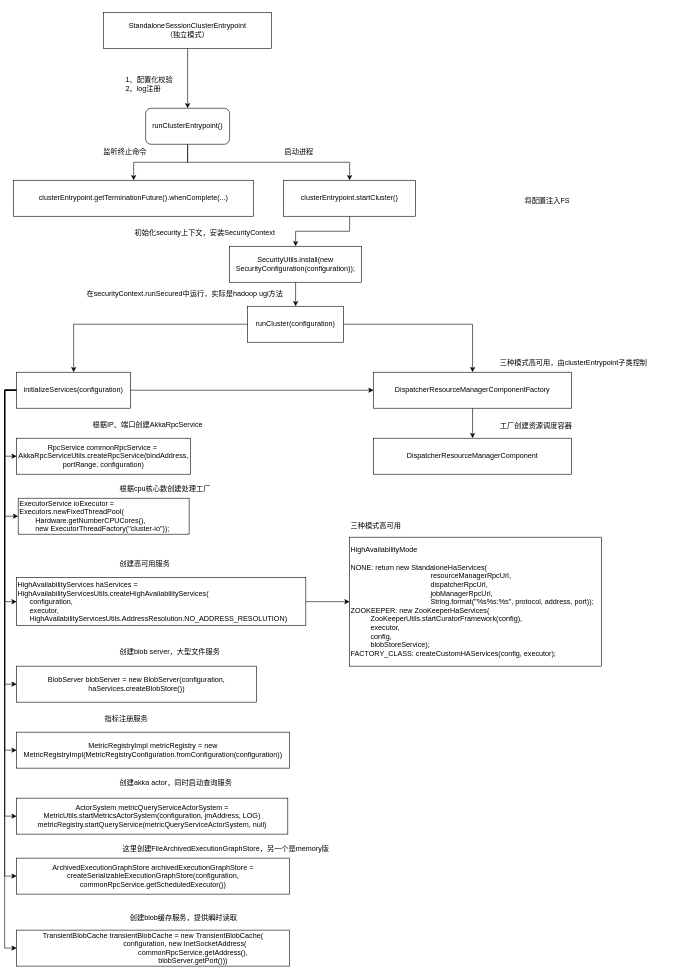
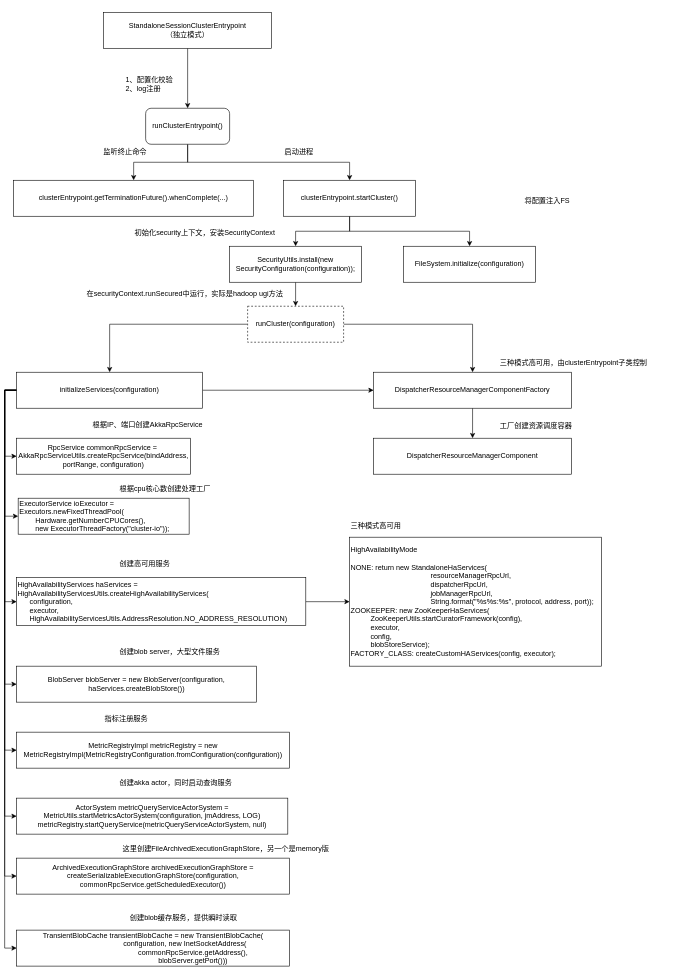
edge "clusterEntrypoint.startCluster()" -> "FileSystem.initialize(configuration)": added
node "FileSystem.initialize(configuration)": added
node "runCluster(configuration)": style solid -> dashed
node "initializeServices(configuration)": size 114x36 -> 186x36
